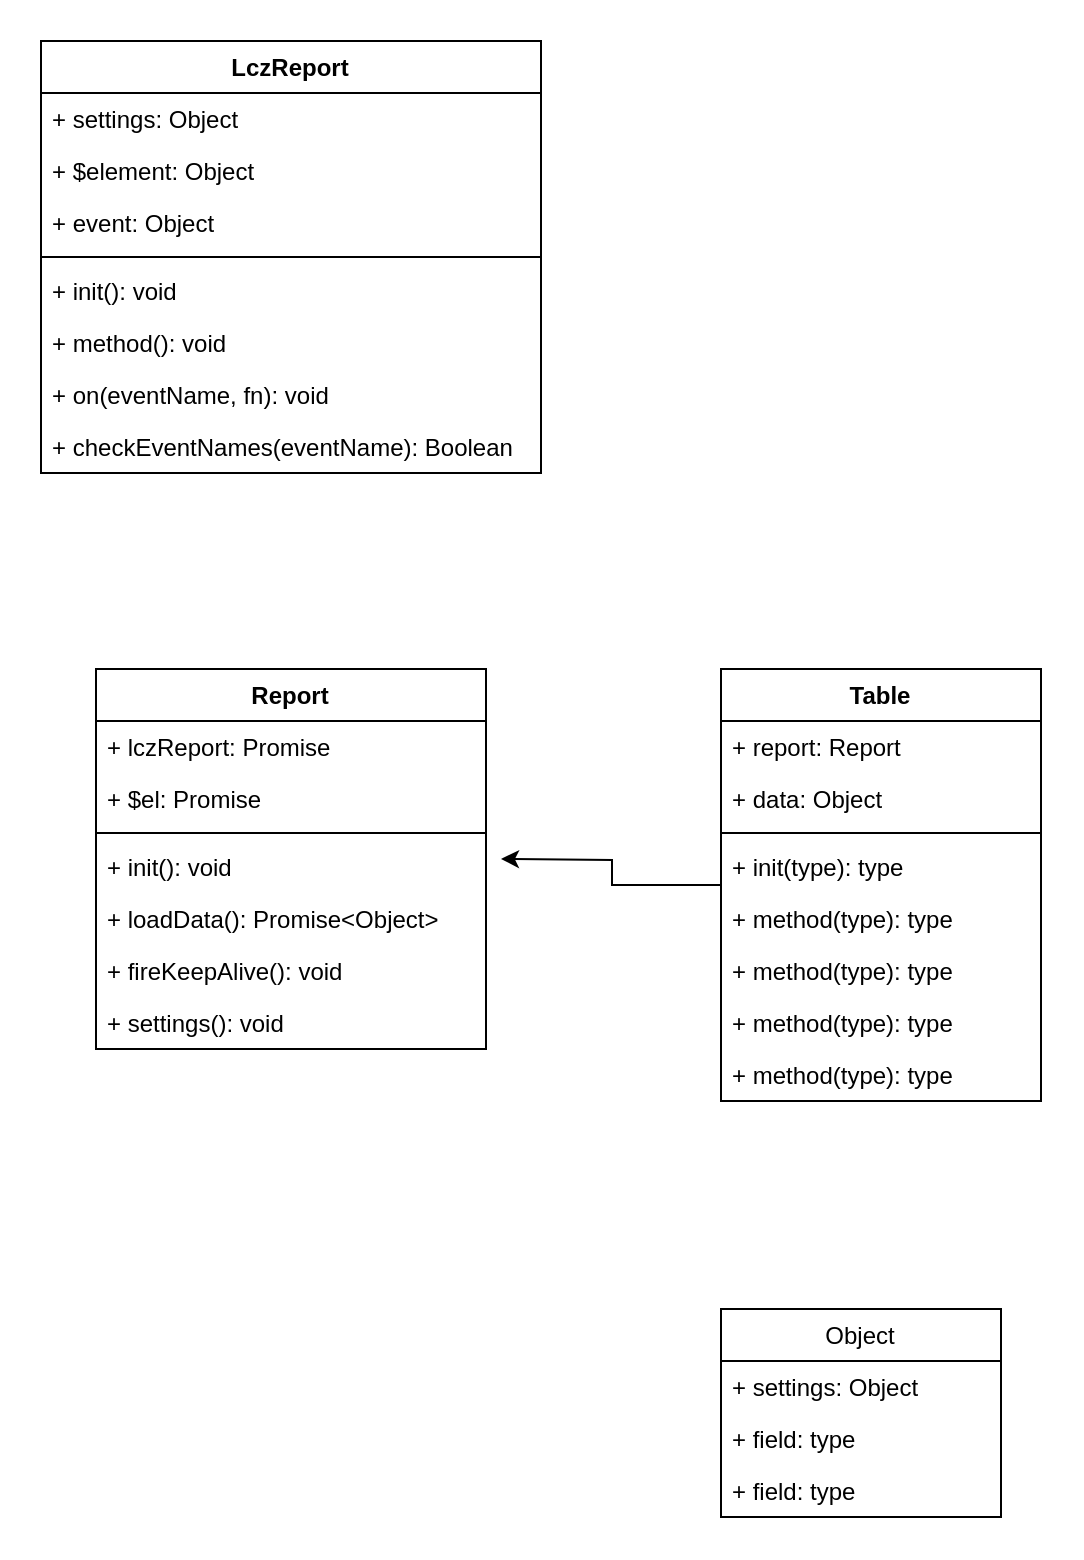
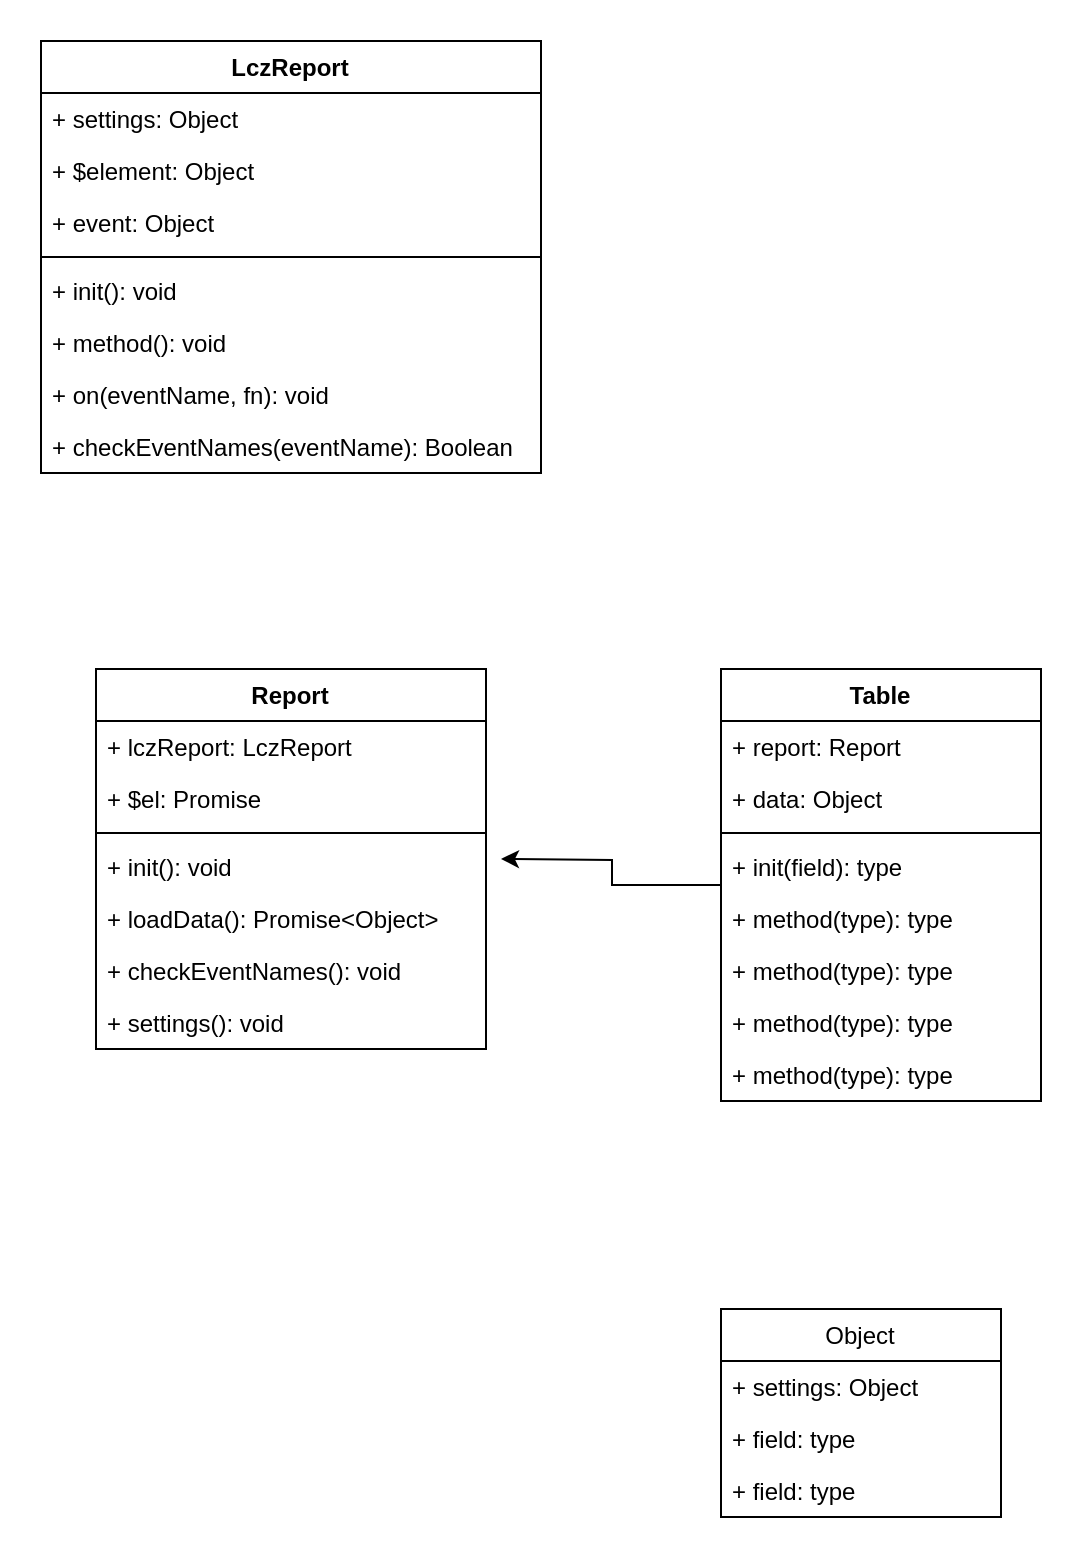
node "+ lczReport: Promise": label "+ lczReport: Promise" -> "+ lczReport: LczReport"
node "+ init(type): type": label "+ init(type): type" -> "+ init(field): type"
node "+ fireKeepAlive(): void": label "+ fireKeepAlive(): void" -> "+ checkEventNames(): void"
